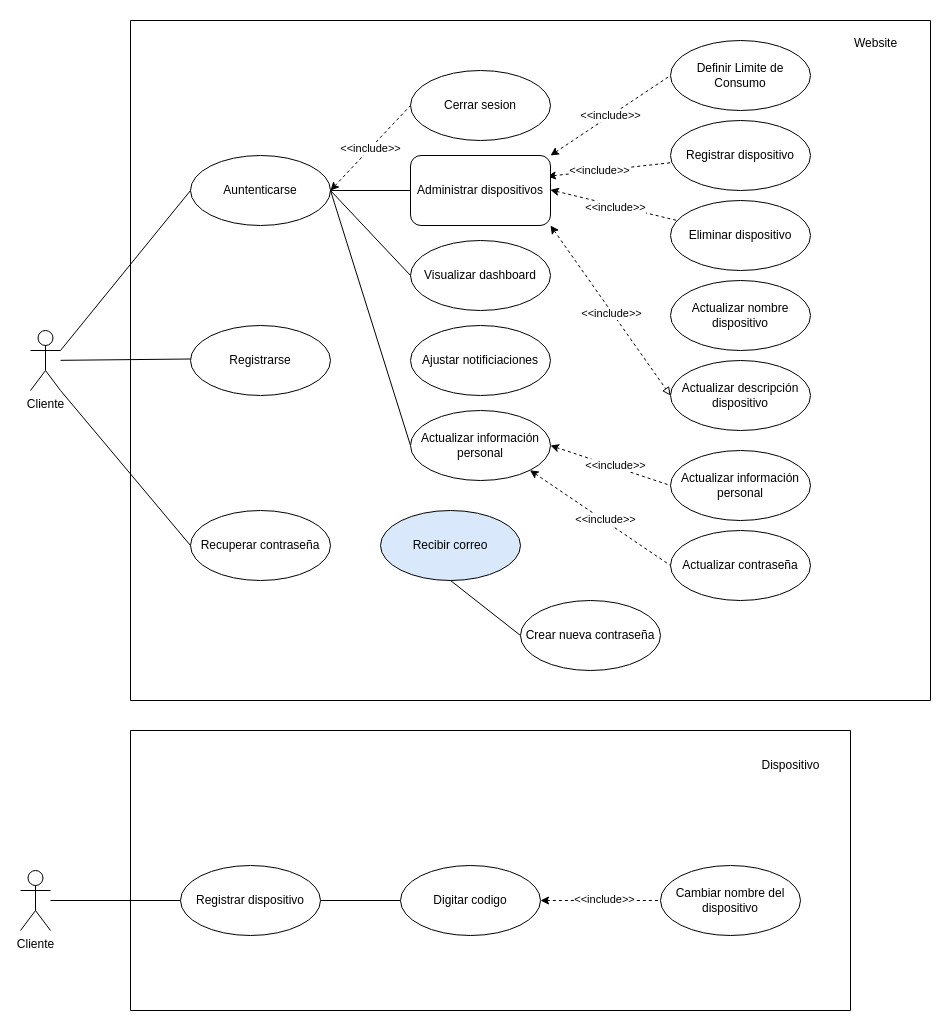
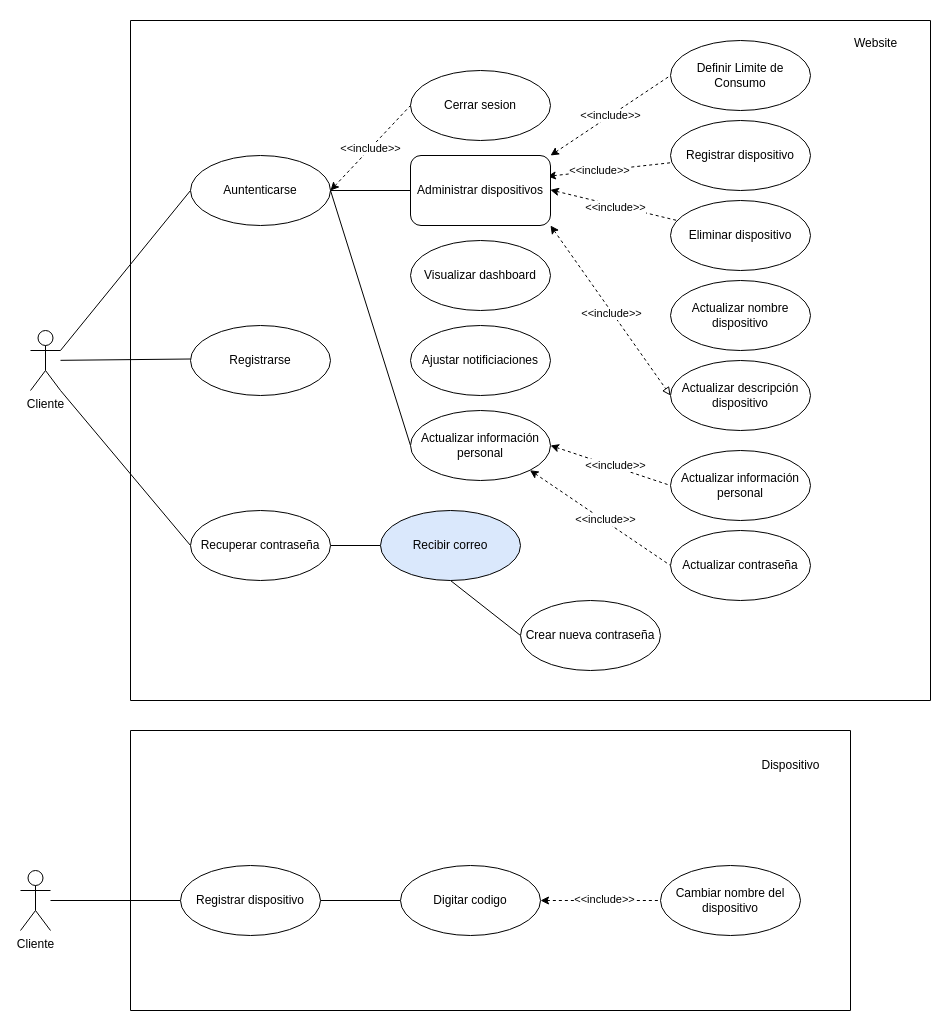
edge "Auntenticarse" -- "Visualizar dashboard": removed
edge "Recuperar contraseña" -- "Recibir correo": added
